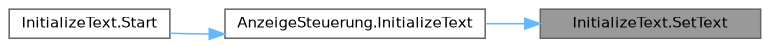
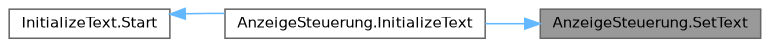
node "InitializeText.SetText": label "InitializeText.SetText" -> "AnzeigeSteuerung.SetText"
edge "InitializeText.Start" -> "AnzeigeSteuerung.InitializeText": reversed
